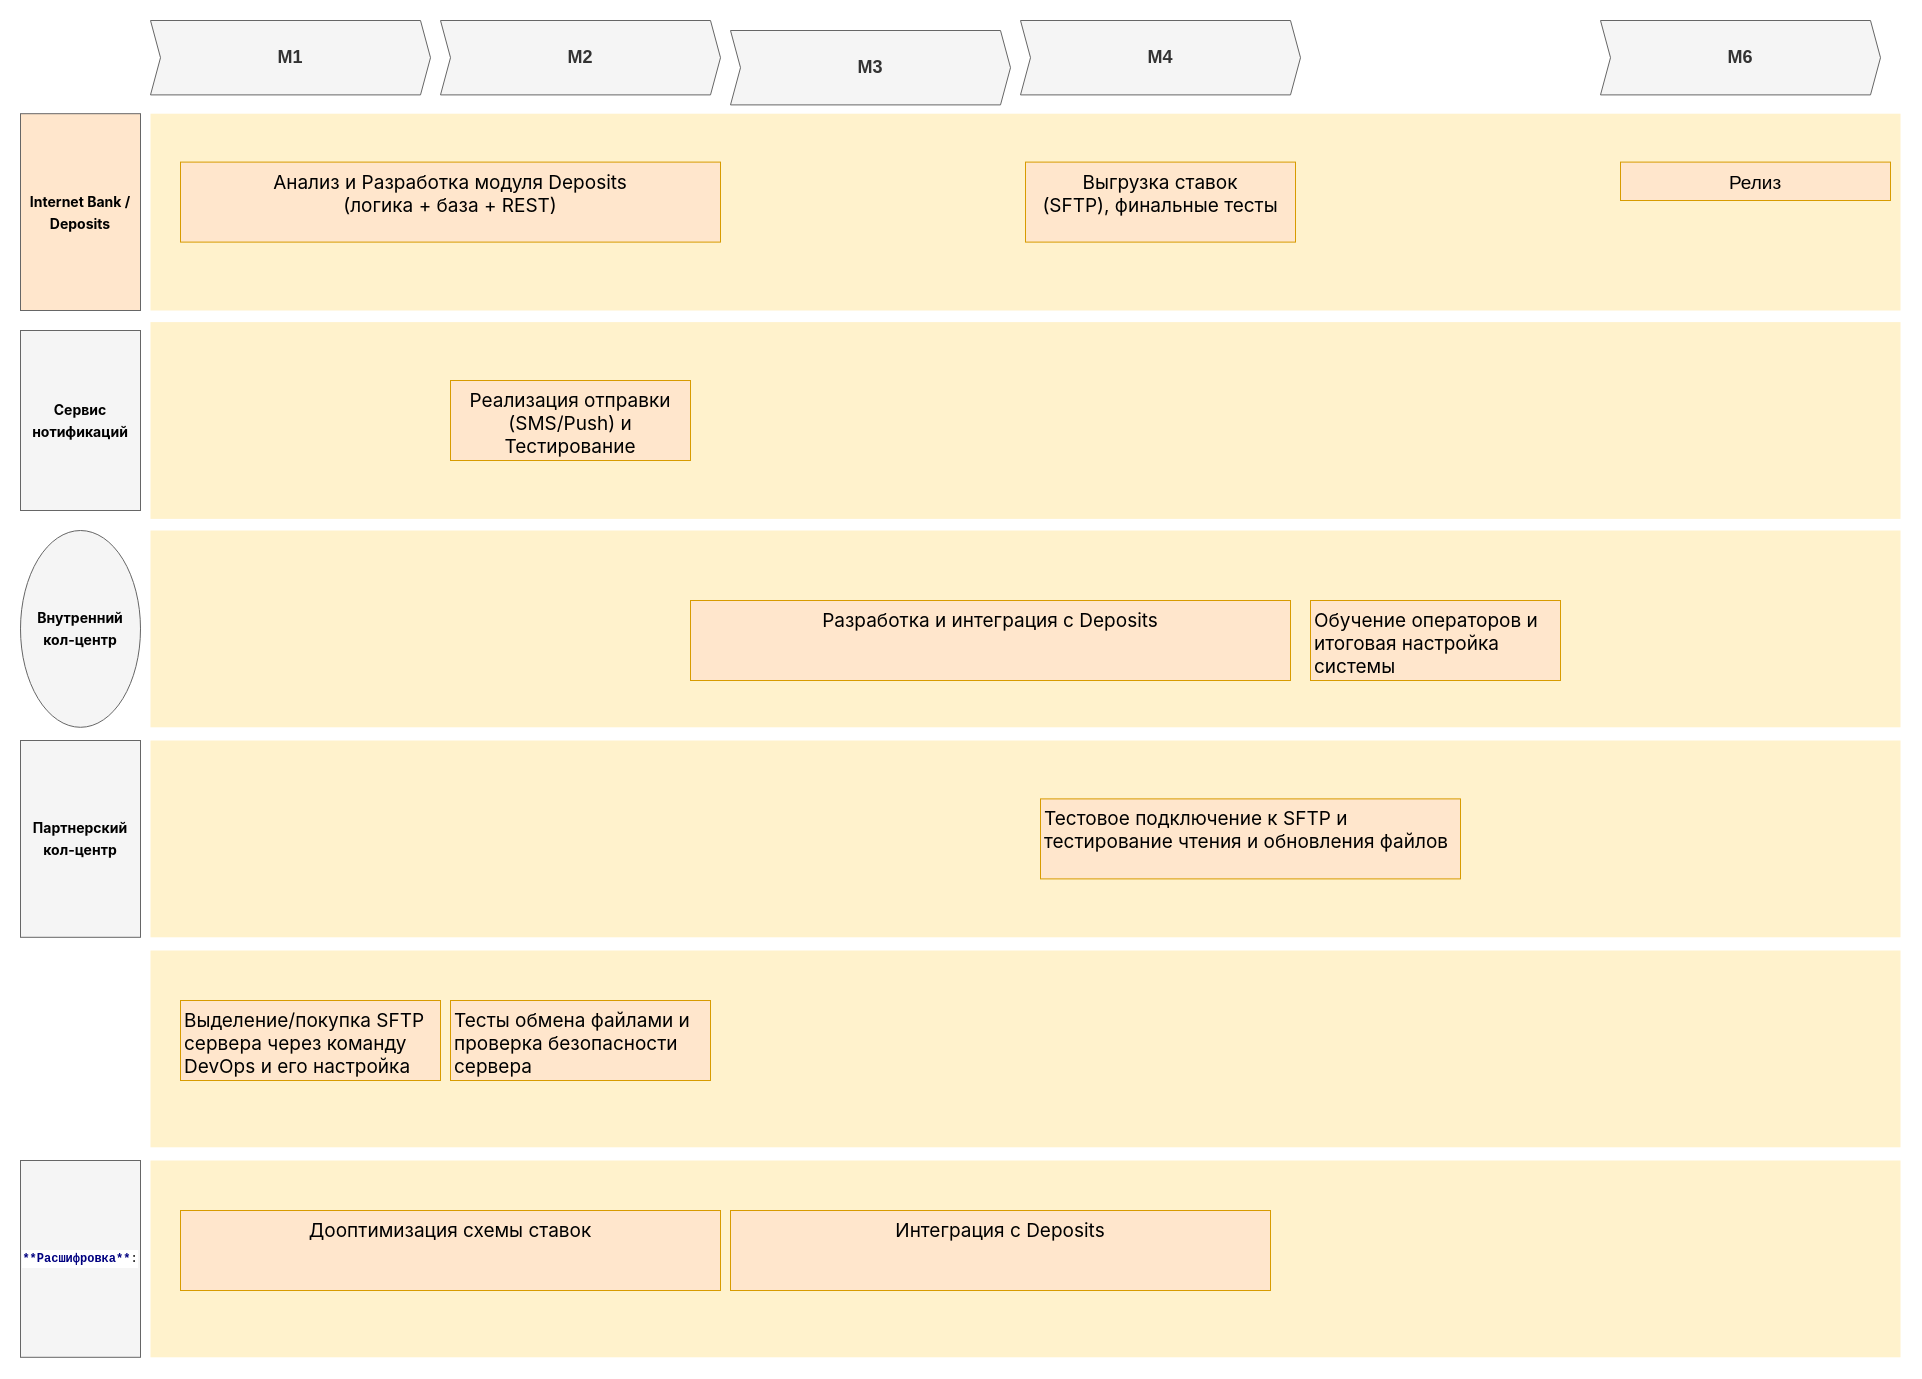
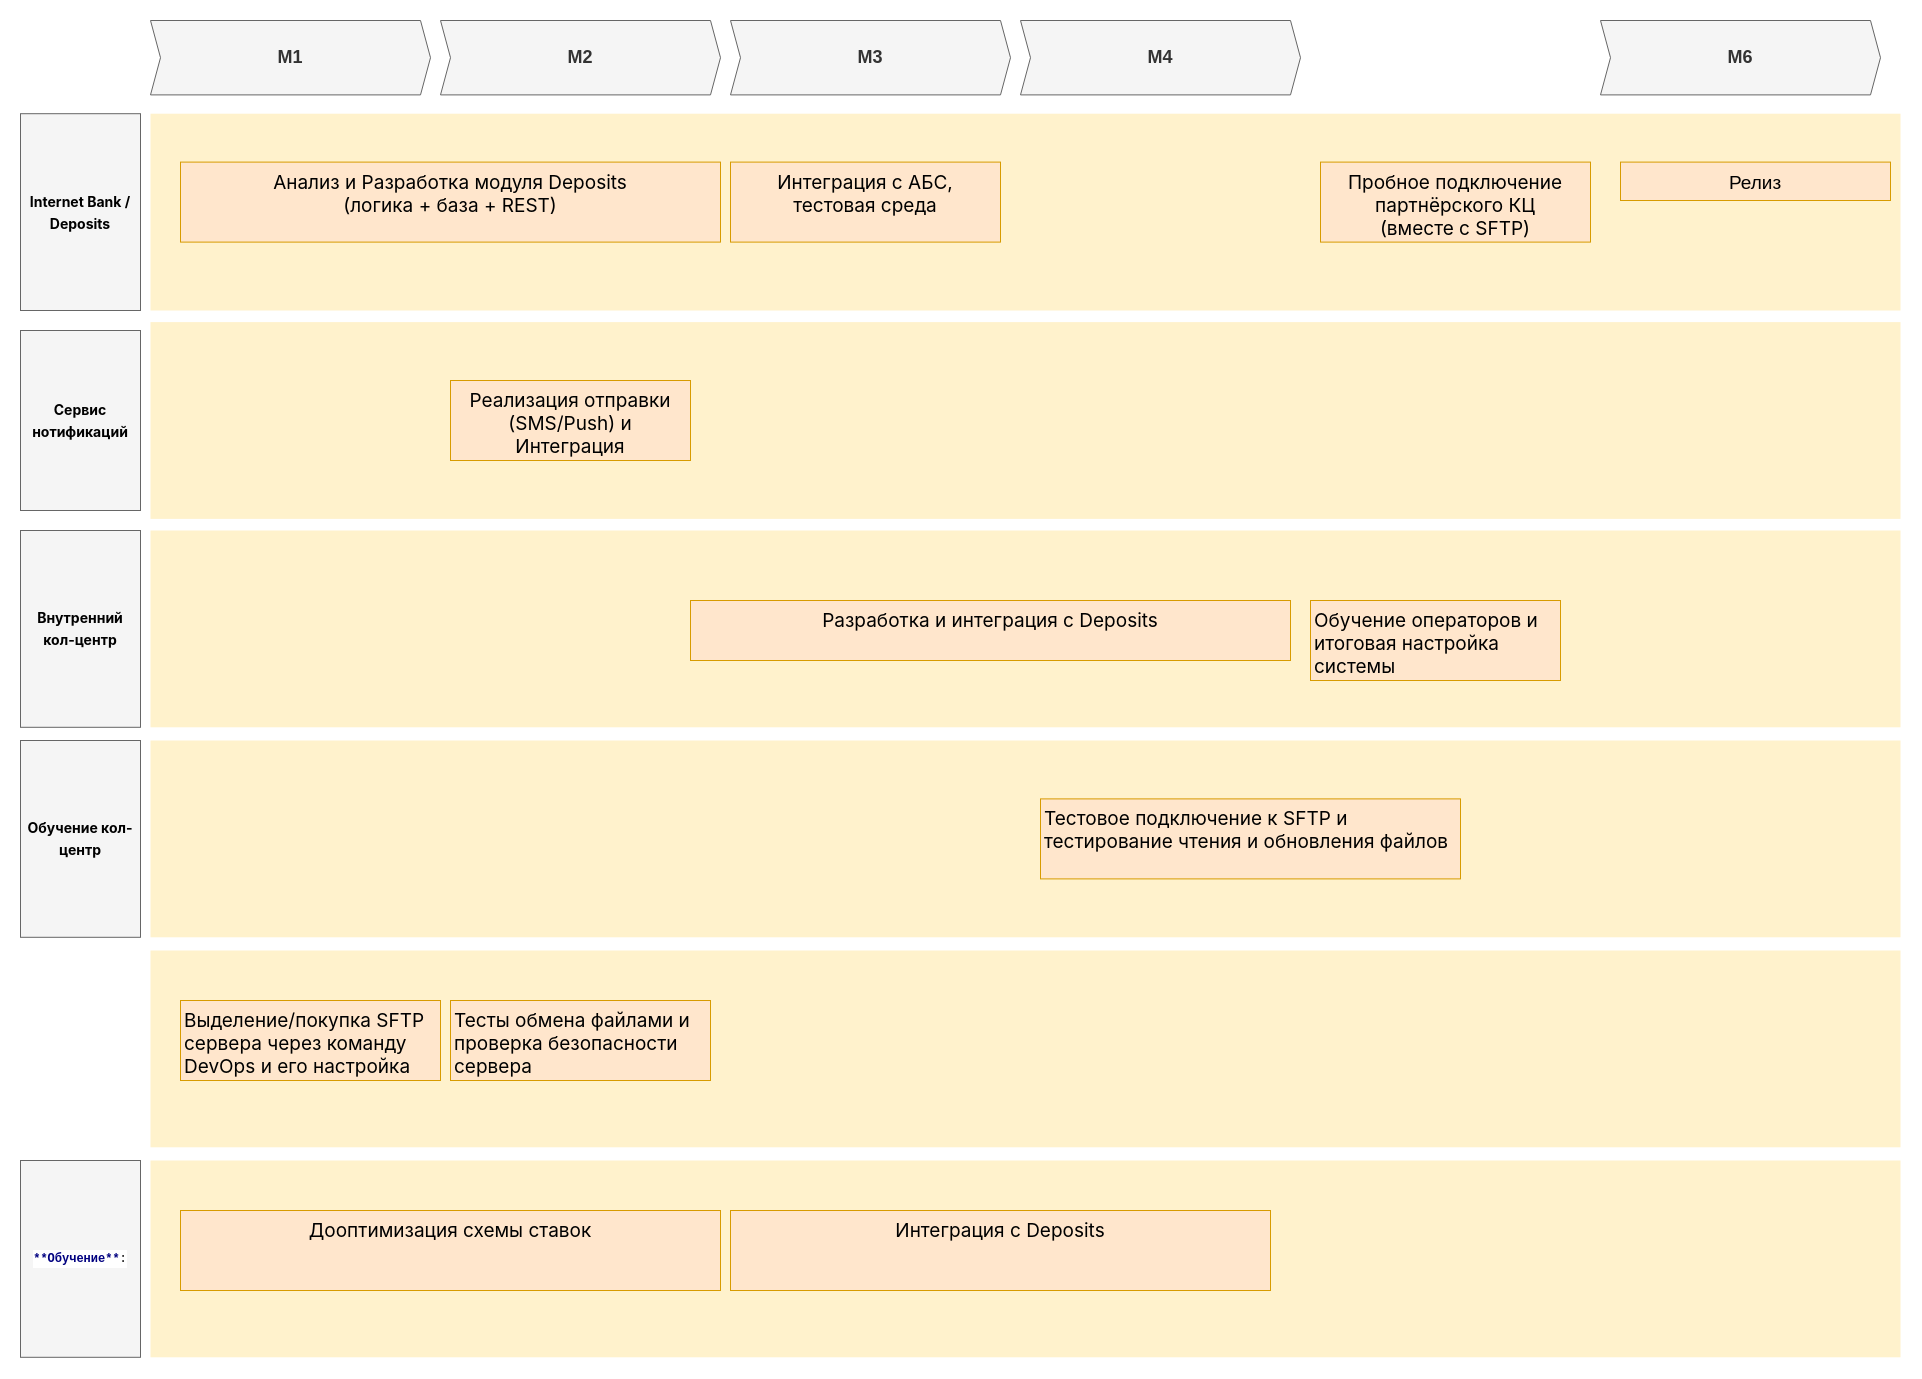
node "M3": moved (871, 68) -> (871, 58)
node "Интеграция с АБС,тестовая среда": added
node "Выгрузка ставок(SFTP), финальные тесты": removed
node "Пробное подключение партнёрского КЦ(вместе с SFTP)": added
node "Internet Bank / Deposits": fillcolor #ffe6cc -> #f5f5f5
node "Реализация отправки(SMS/Push) и Тестирование": label "Реализация отправки(SMS/Push) и Тестирование" -> "Реализация отправки(SMS/Push) и Интеграция"
node "Внутренний кол-центр": shape ellipse -> rectangle
node "Разработка и интеграция с Deposits": size 600x80 -> 600x60
node "Партнерский кол-центр": label "Партнерский кол-центр" -> "Обучение кол-центр"
node "**Расшифровка**:": label "**Расшифровка**:" -> "**Обучение**:"
